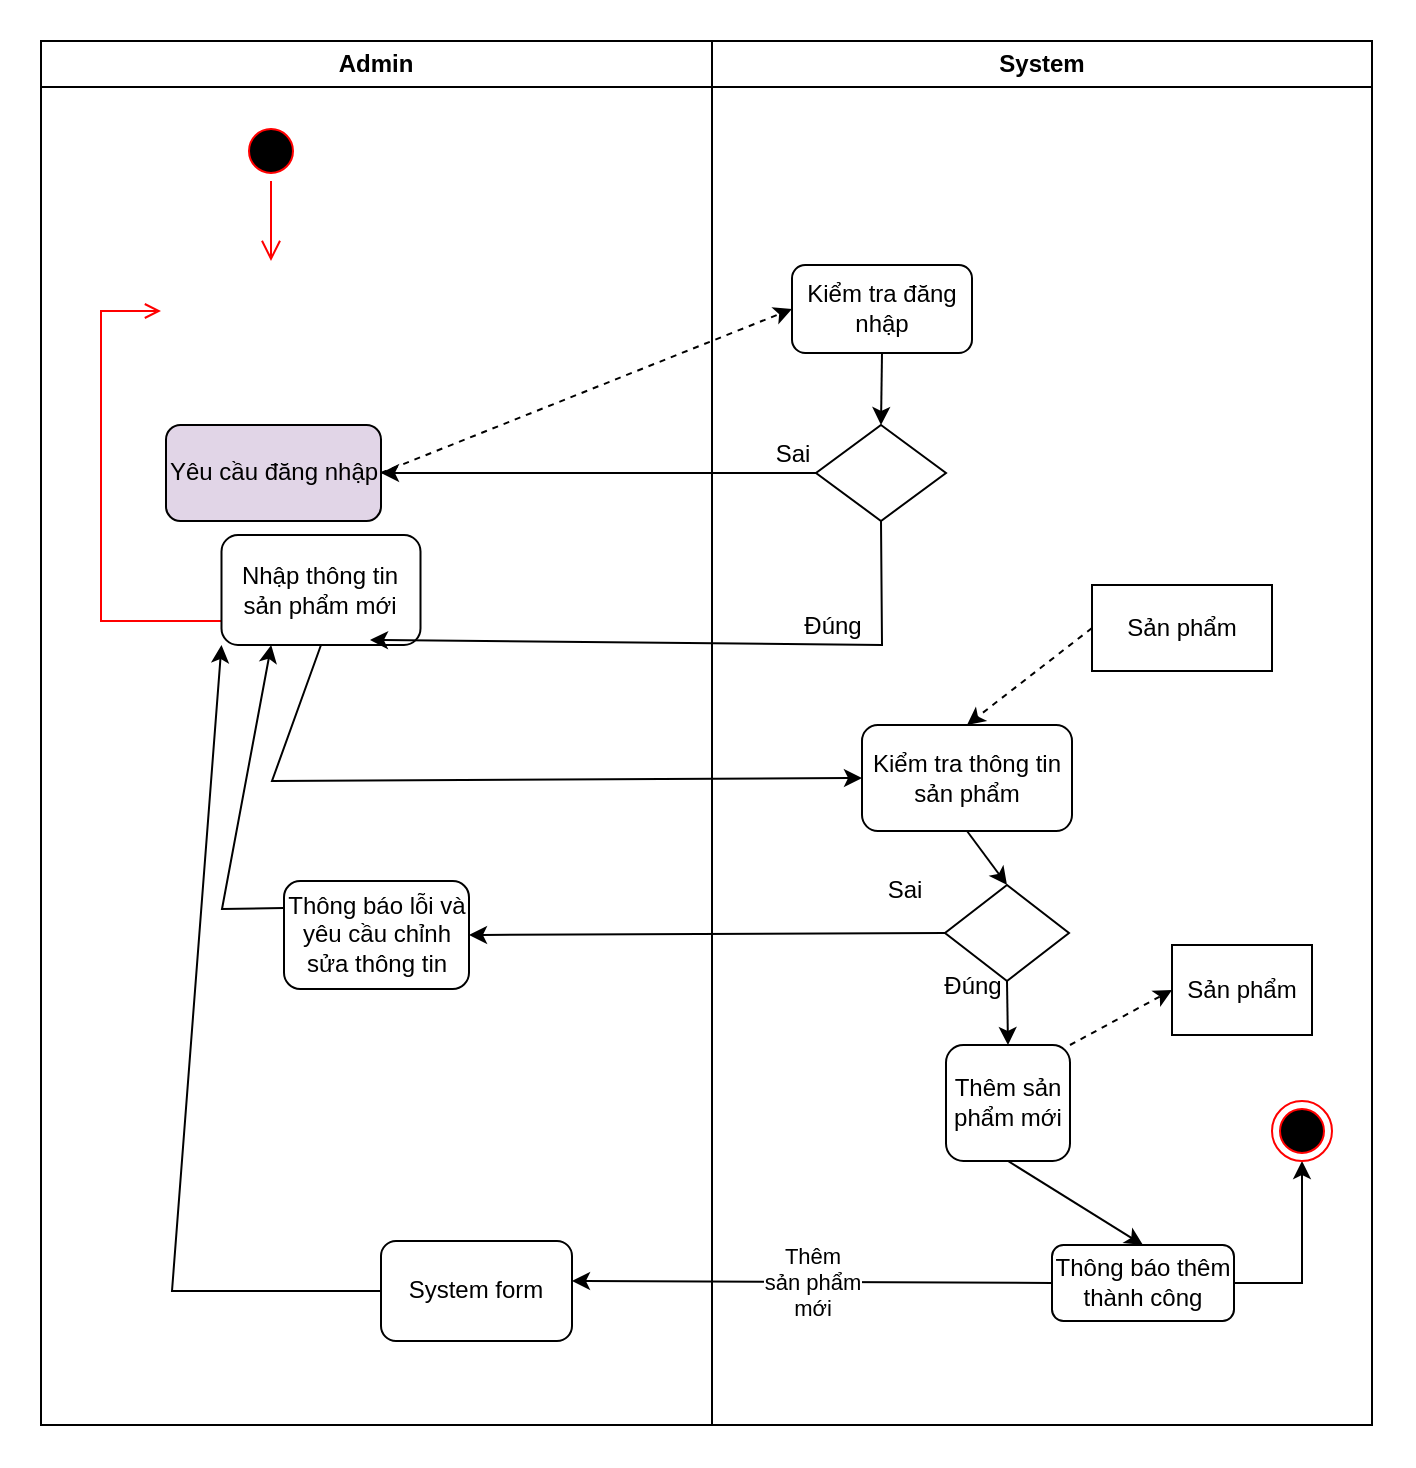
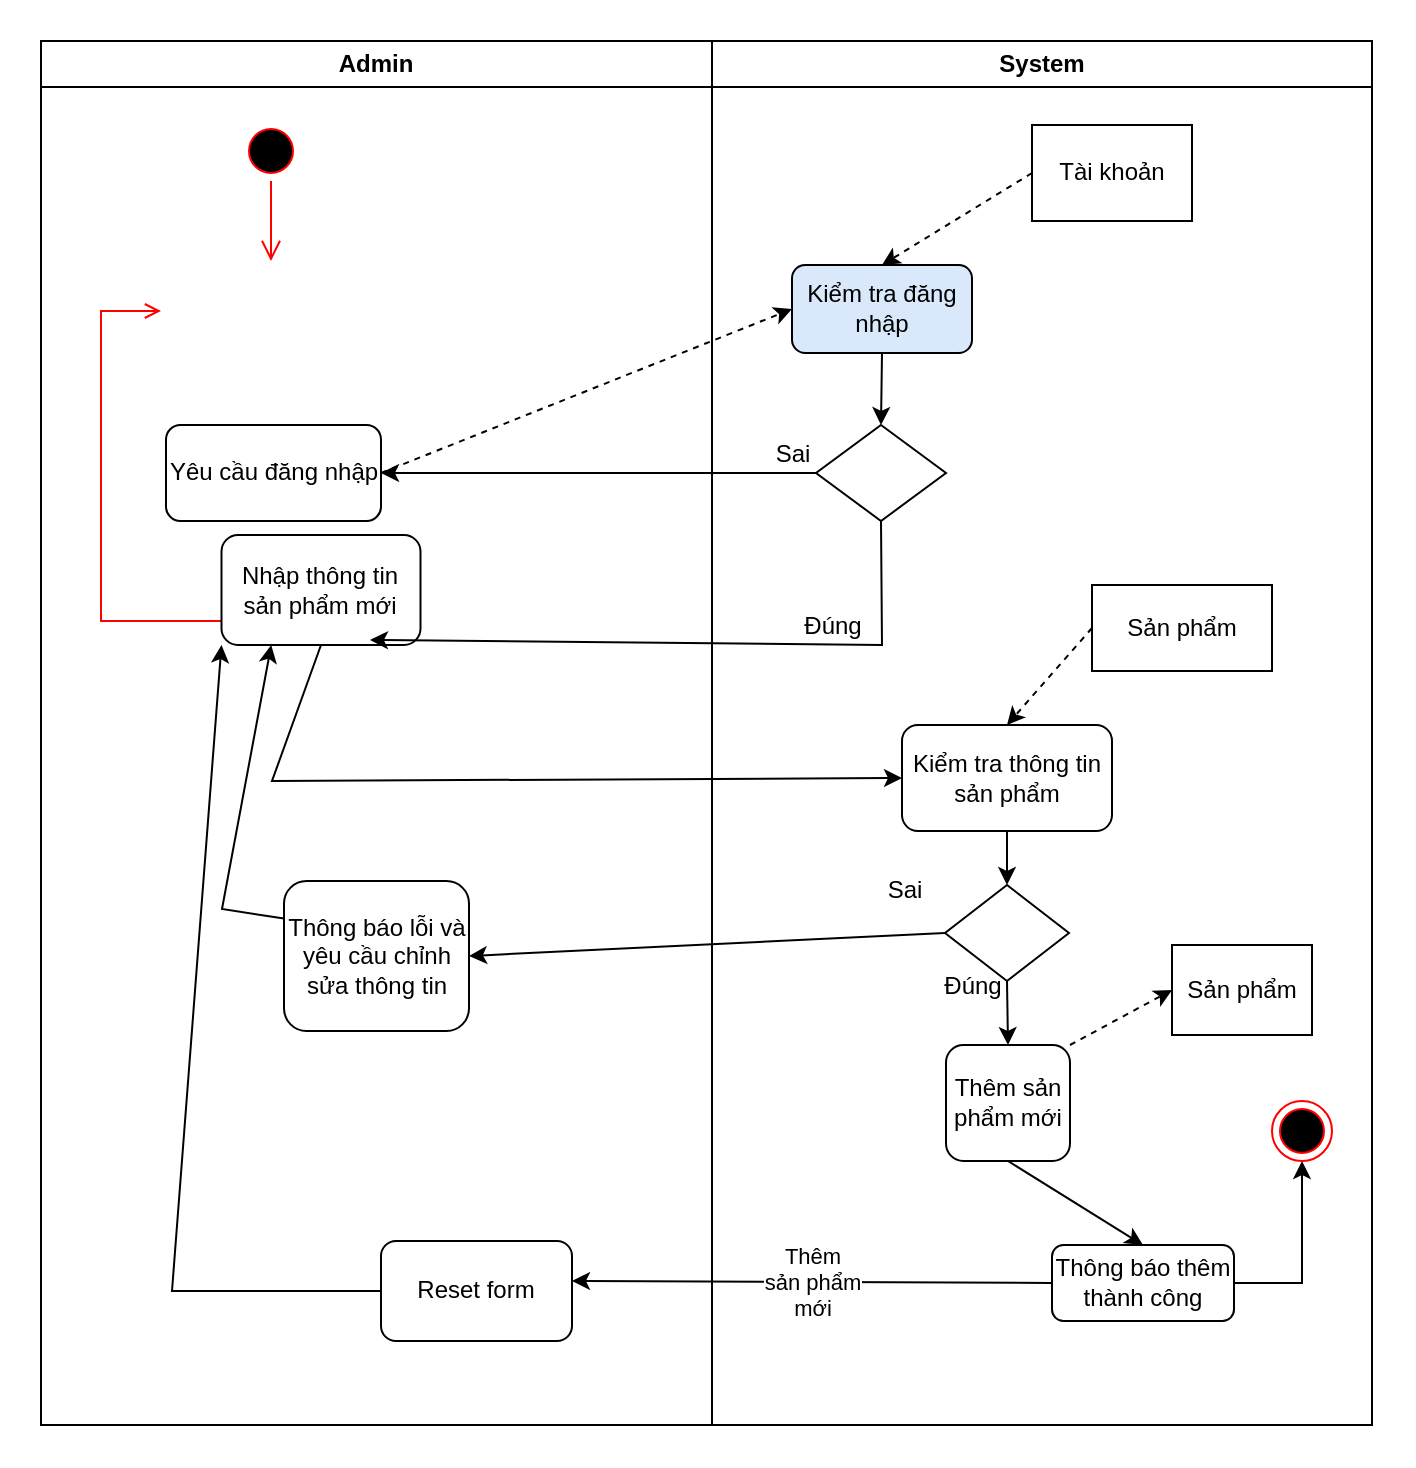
node "Tài khoản": added
edge "Tài khoản" -> "Kiểm tra đăng nhập": added
node "Kiểm tra đăng nhập": fillcolor #ffffff -> #dae8fc
node "Yêu cầu đăng nhập": fillcolor #e1d5e7 -> #ffffff
node "Kiểm tra thông tin sản phẩm": moved (967, 778) -> (1007, 778)
node "Thông báo lỗi và yêu cầu chỉnh sửa thông tin": size 185x108 -> 185x150
node "System form": label "System form" -> "Reset form"
